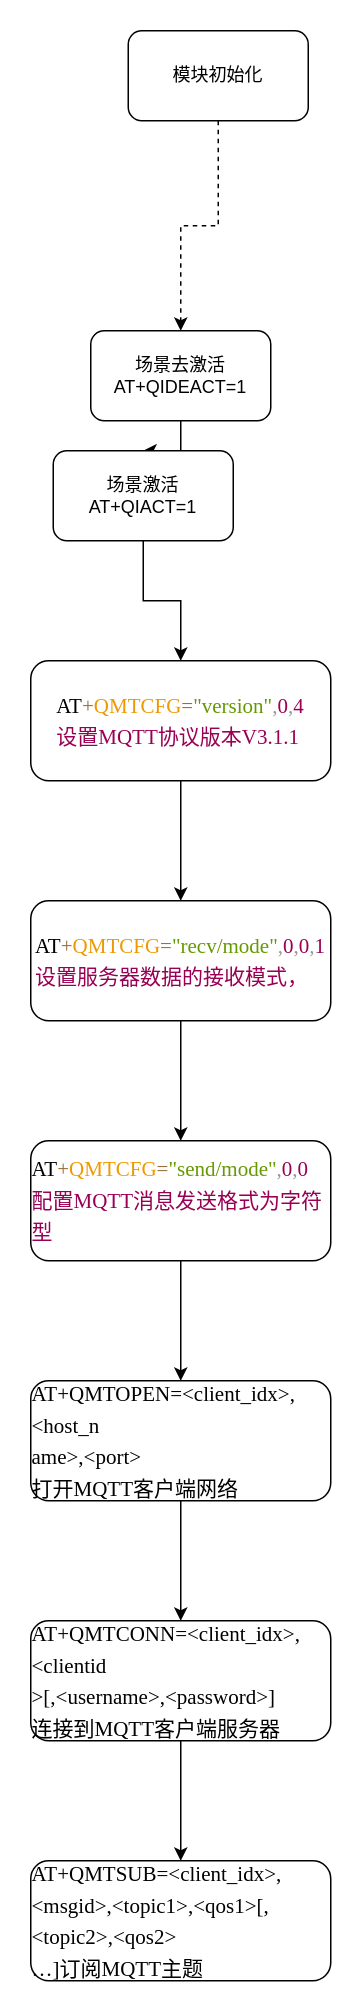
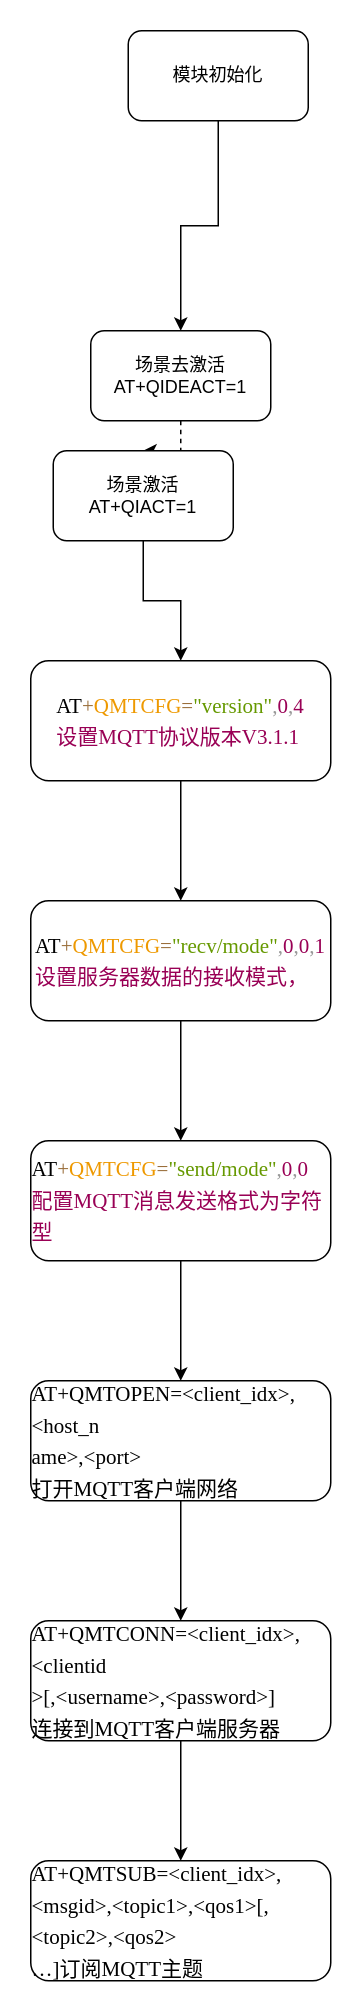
edge "模块初始化" -> "场景去激活AT+QIDEACT=1": style dashed -> solid
edge "场景去激活AT+QIDEACT=1" -> "场景激活 AT+QIACT=1": style solid -> dashed
